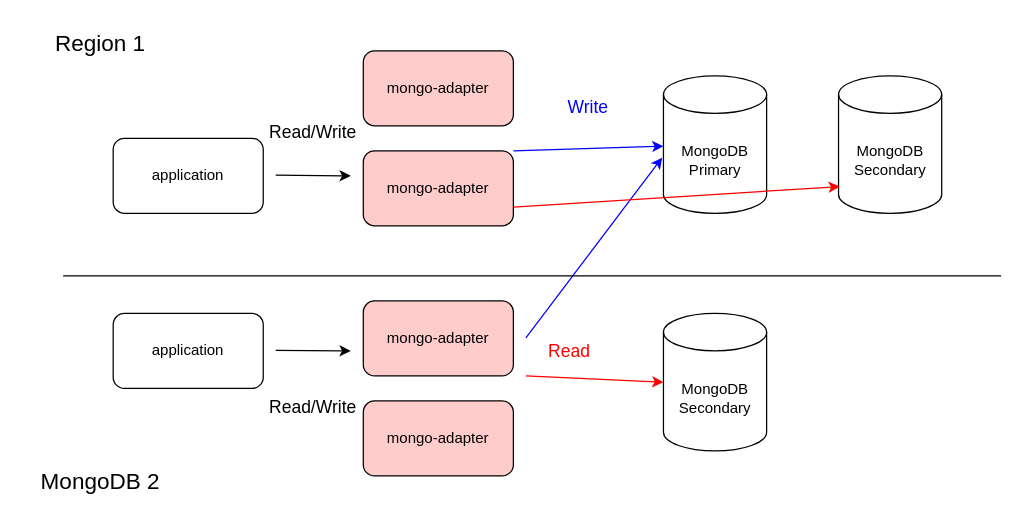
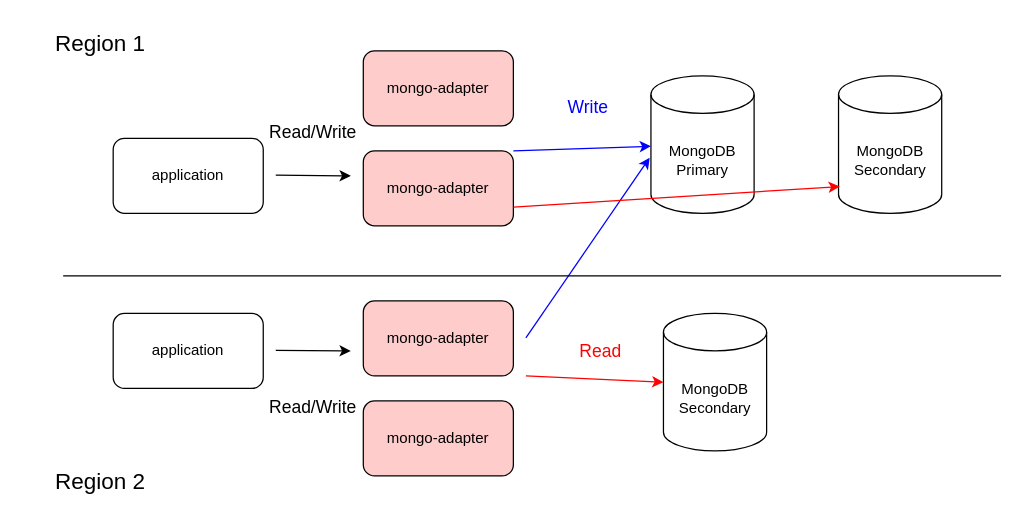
node "MongoDB Primary": moved (715, 144) -> (702, 144)
node "Read": moved (569, 351) -> (601, 351)
node "MongoDB 2": label "MongoDB 2" -> "Region 2"
